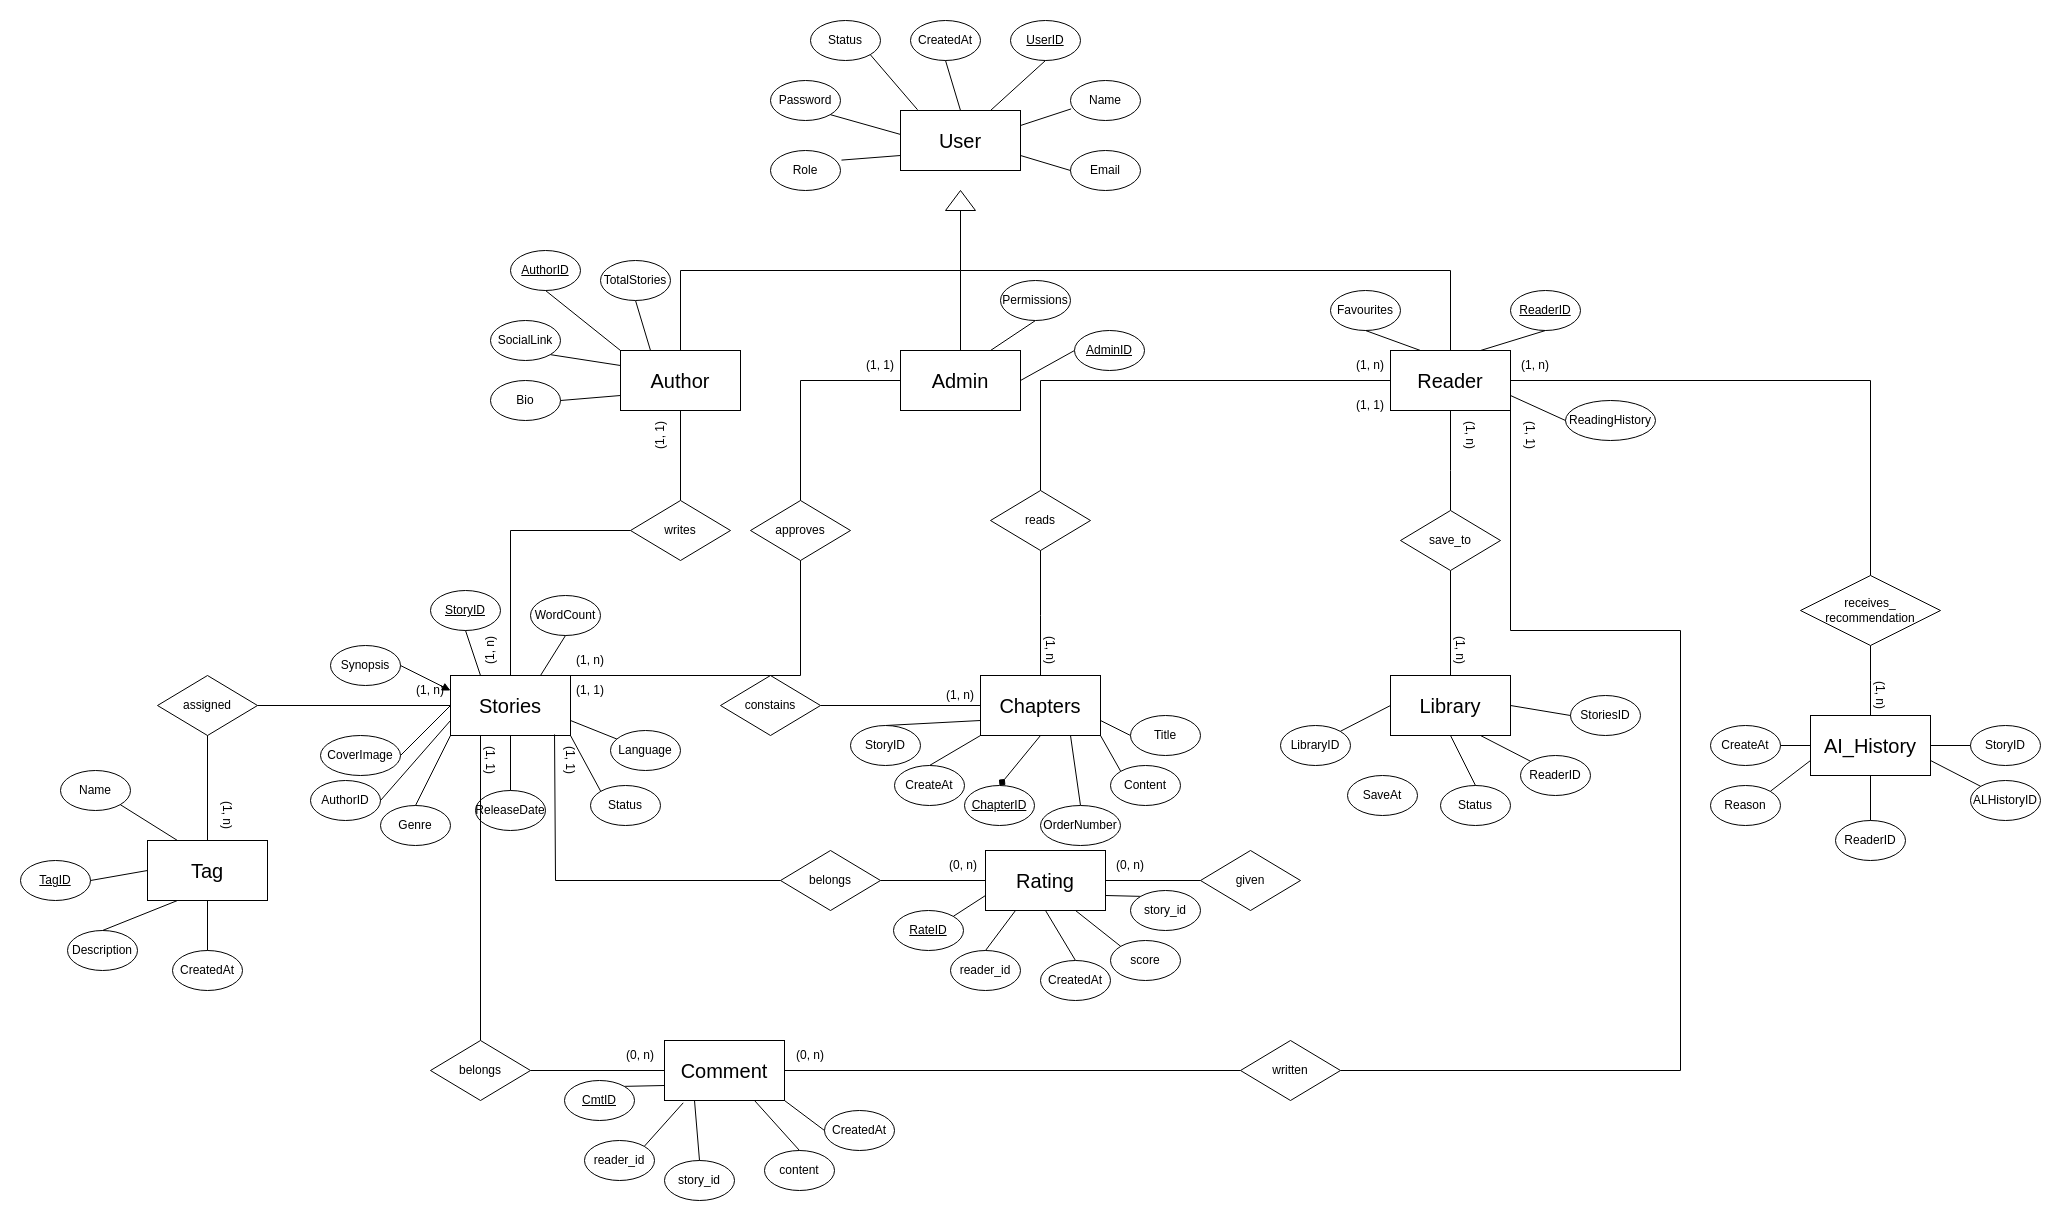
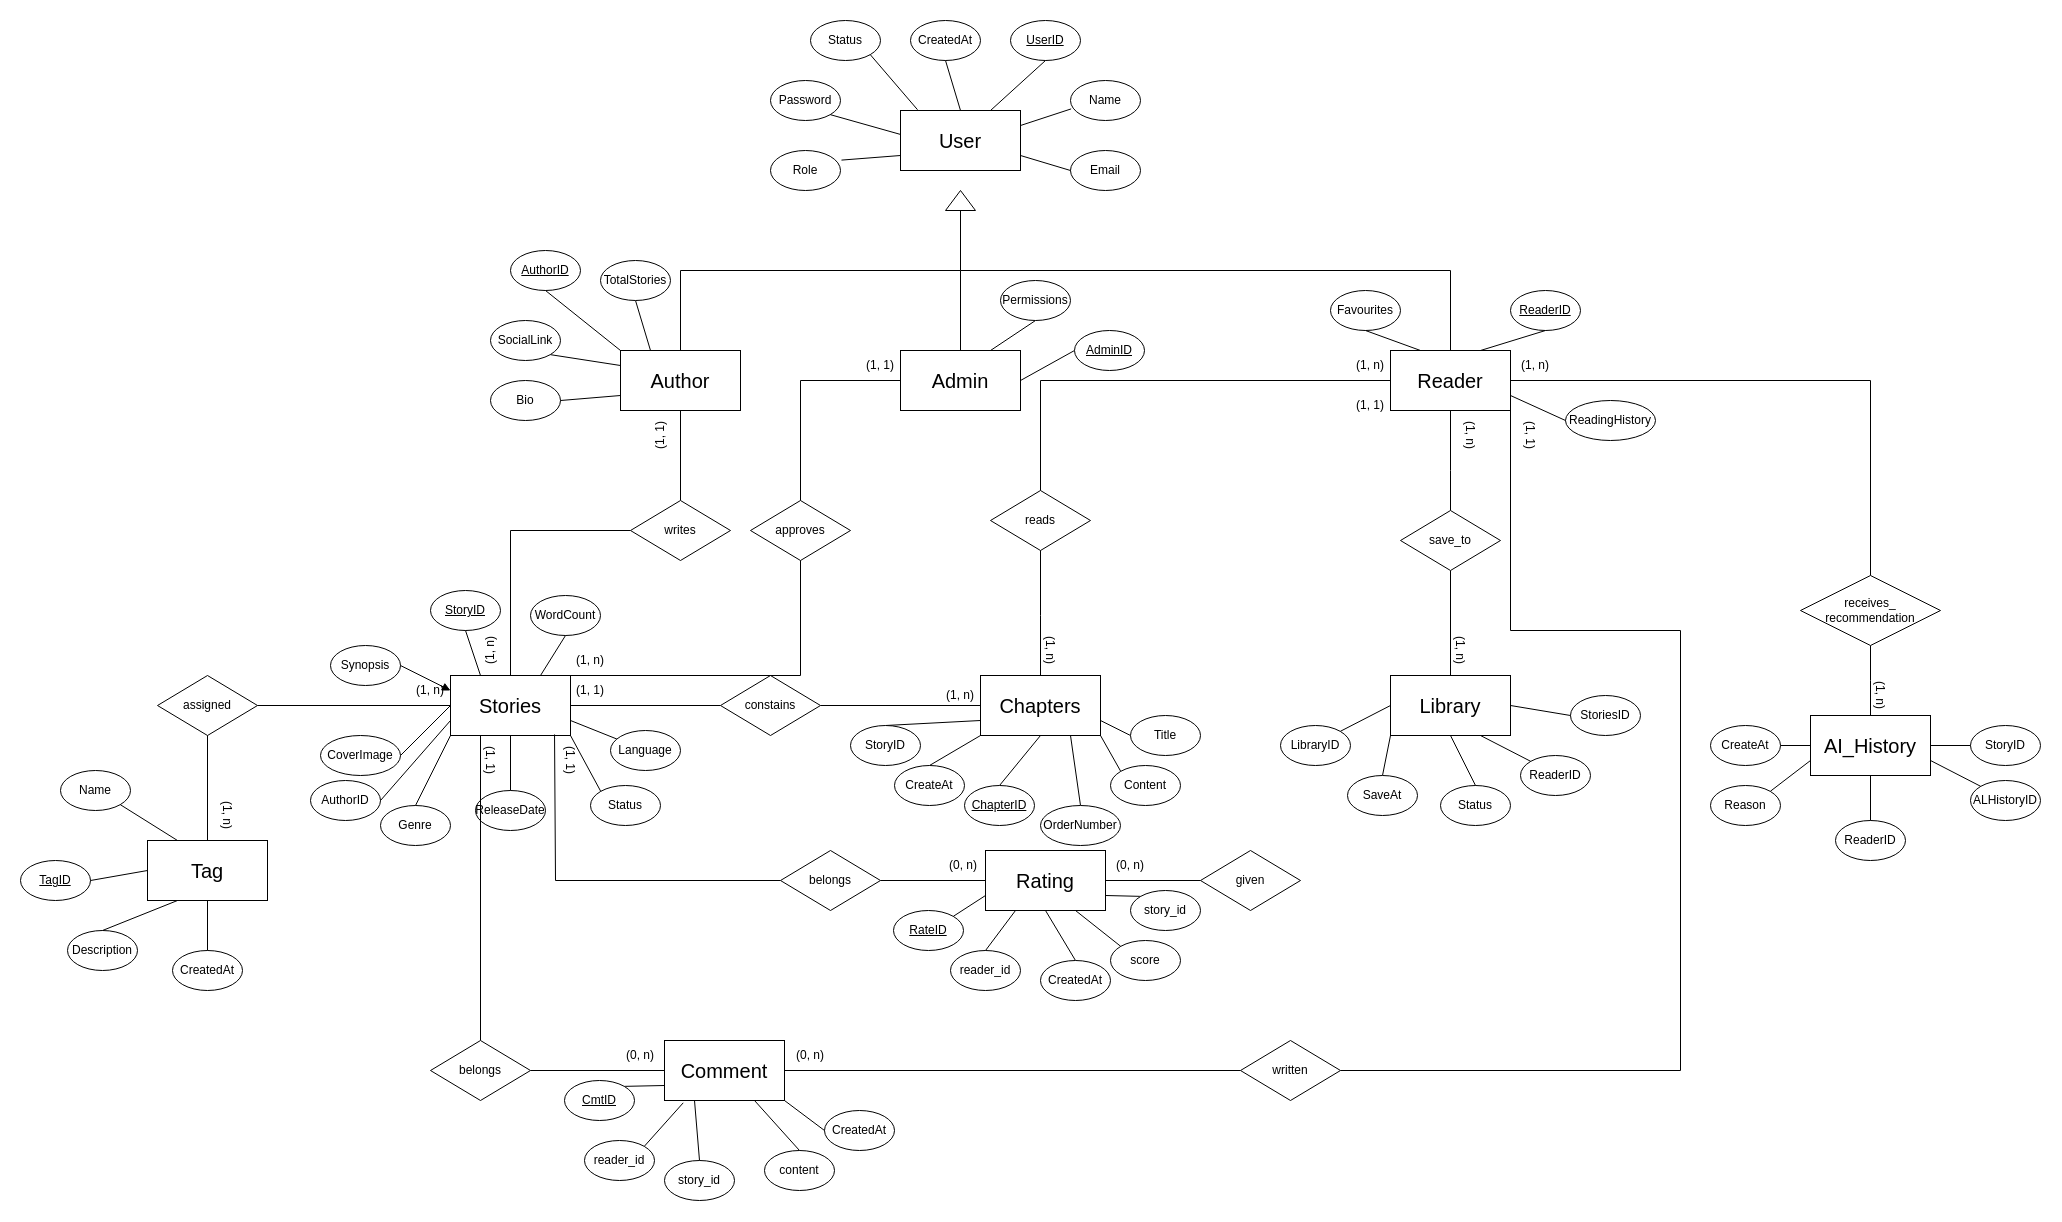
edge "Stories" -- "constains": added
edge "Library" -- "SaveAt": added
edge "Chapters" -> "ChapterID": arrowhead diamond -> none
